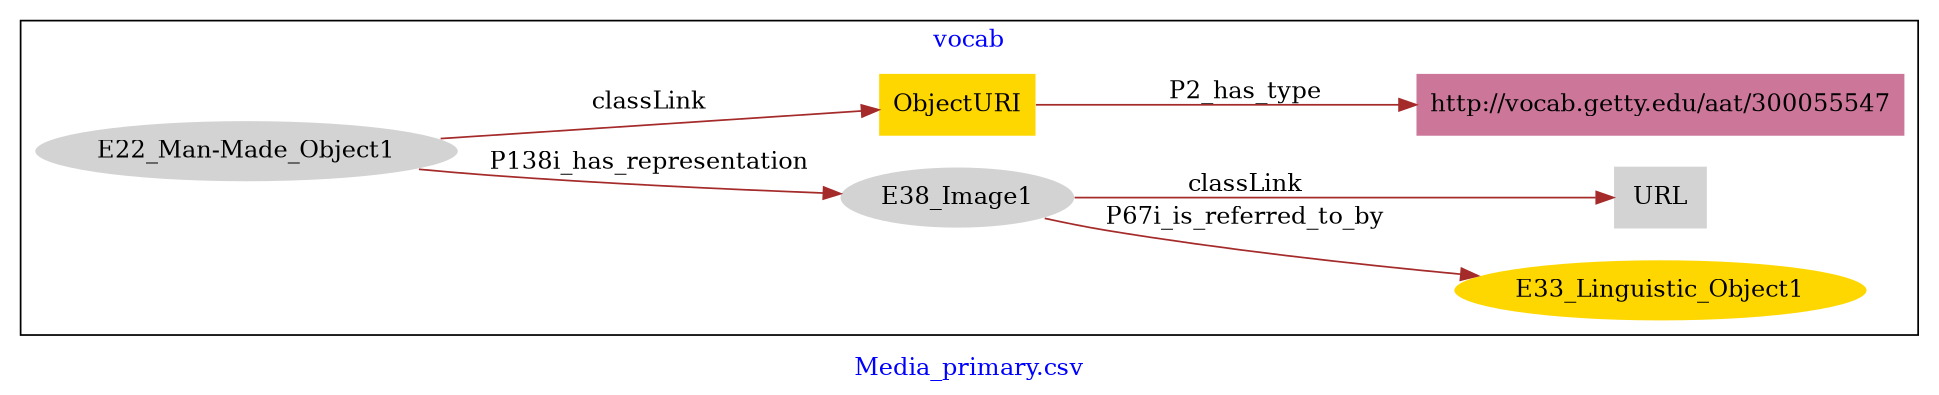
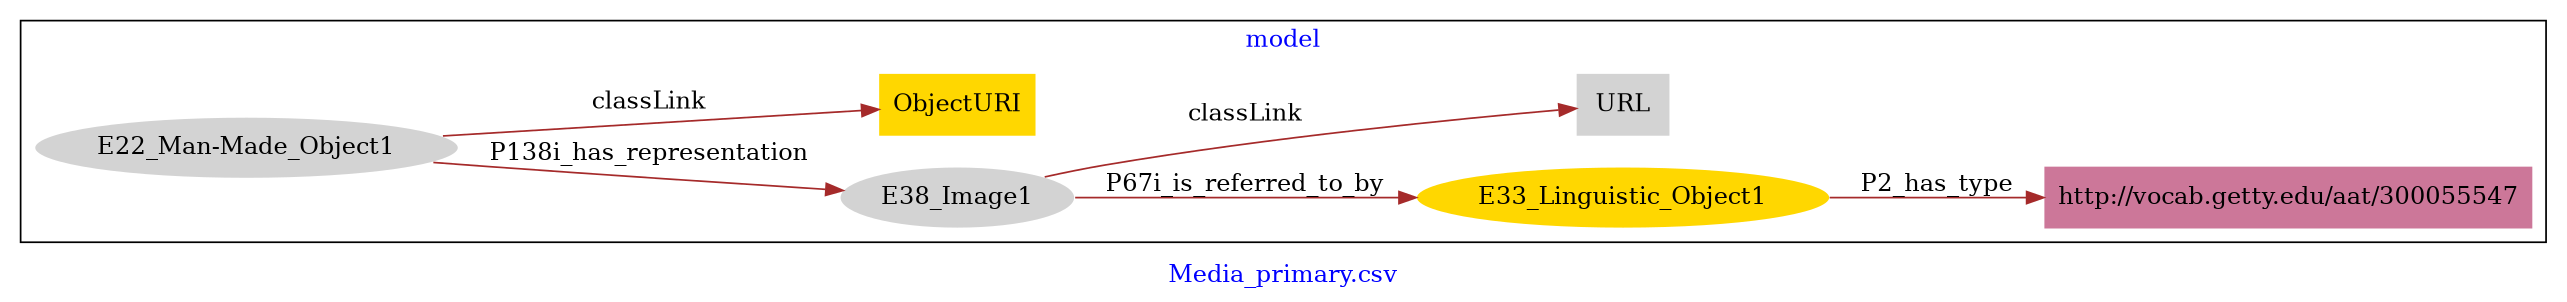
cluster "vocab": label "vocab" -> "model"
edge "ObjectURI" -> "http://vocab.getty.edu/aat/300055547": now "E33_Linguistic_Object1" -> "http://vocab.getty.edu/aat/300055547"
